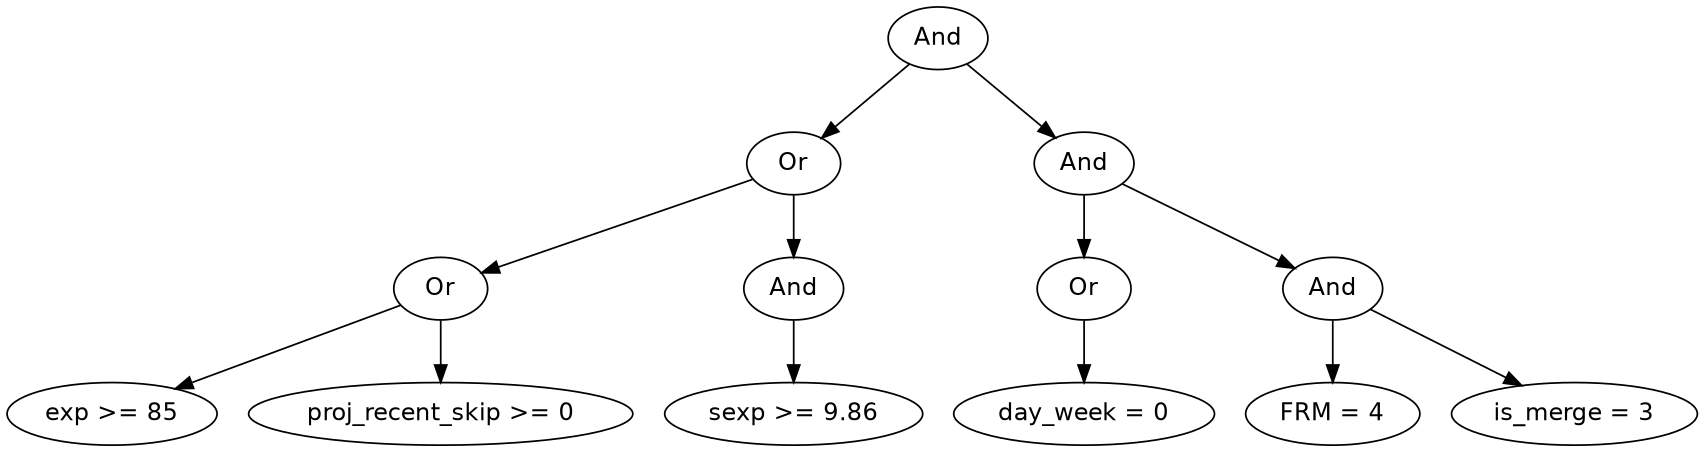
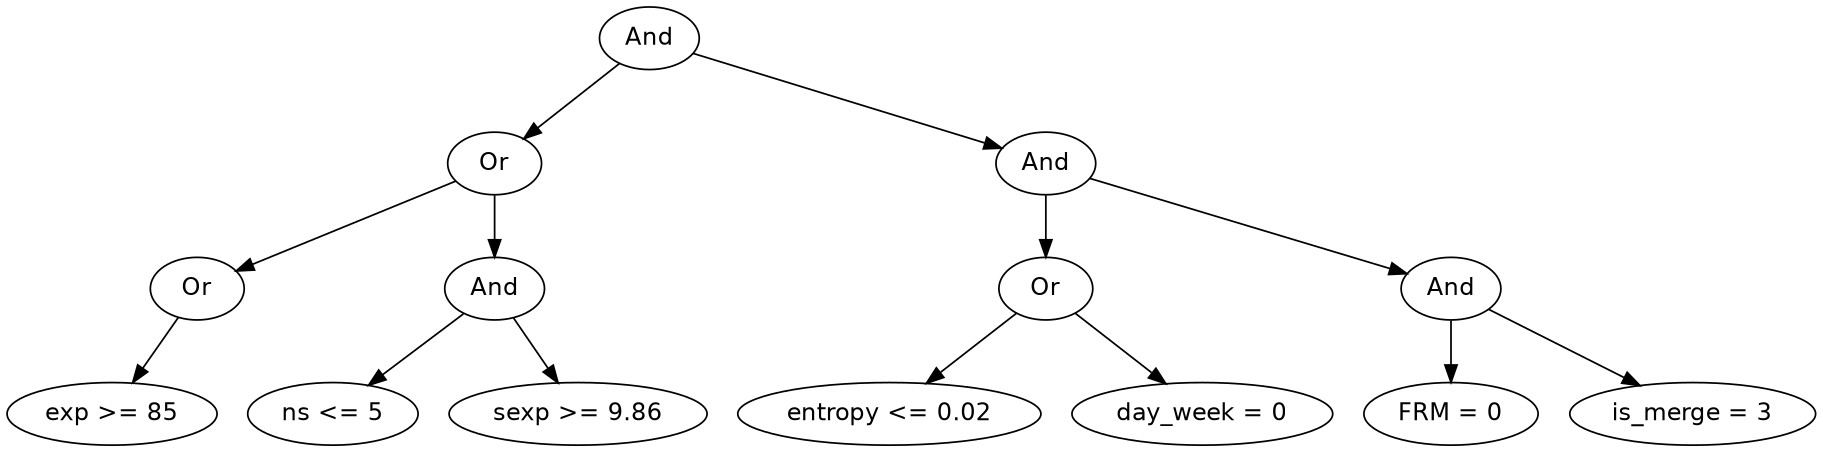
node "ns <= 5": added
node "proj_recent_skip >= 0": removed
node "entropy <= 0.02": added
node "FRM = 4": label "FRM = 4" -> "FRM = 0"
